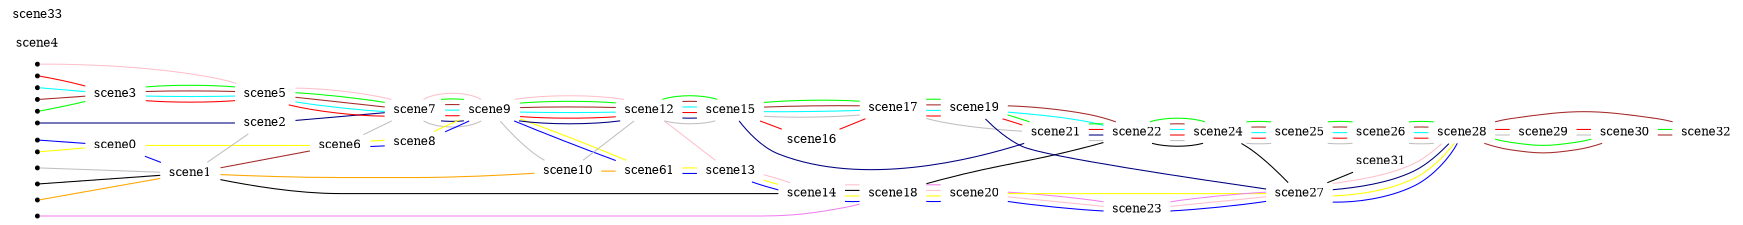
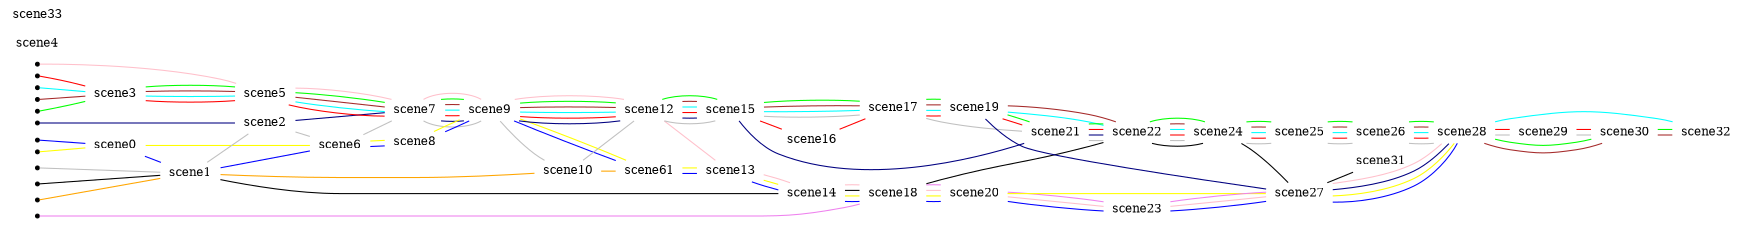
edge "scene28" -- "scene32": color brown -> cyan
edge "scene2" -- "scene6": added
edge "scene6" -- "scene1": color brown -> blue
